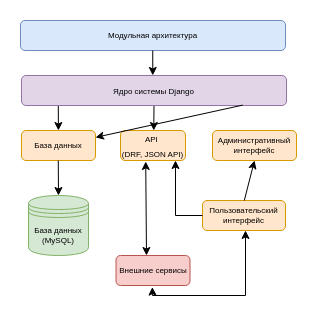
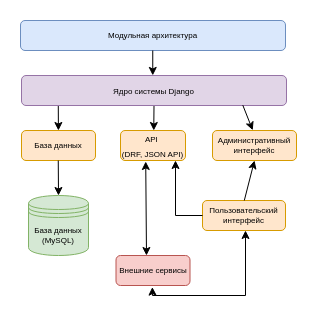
edge "Ядро системы Django" -> "База данных": now "Ядро системы Django" -> "Административный интерфейс"
